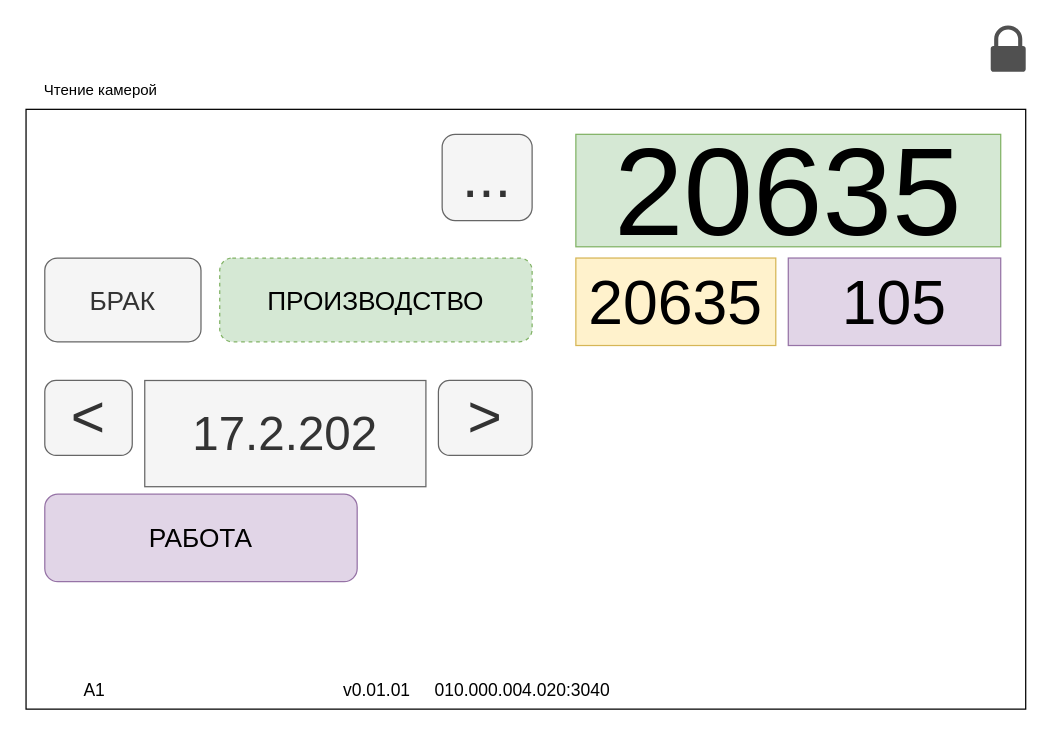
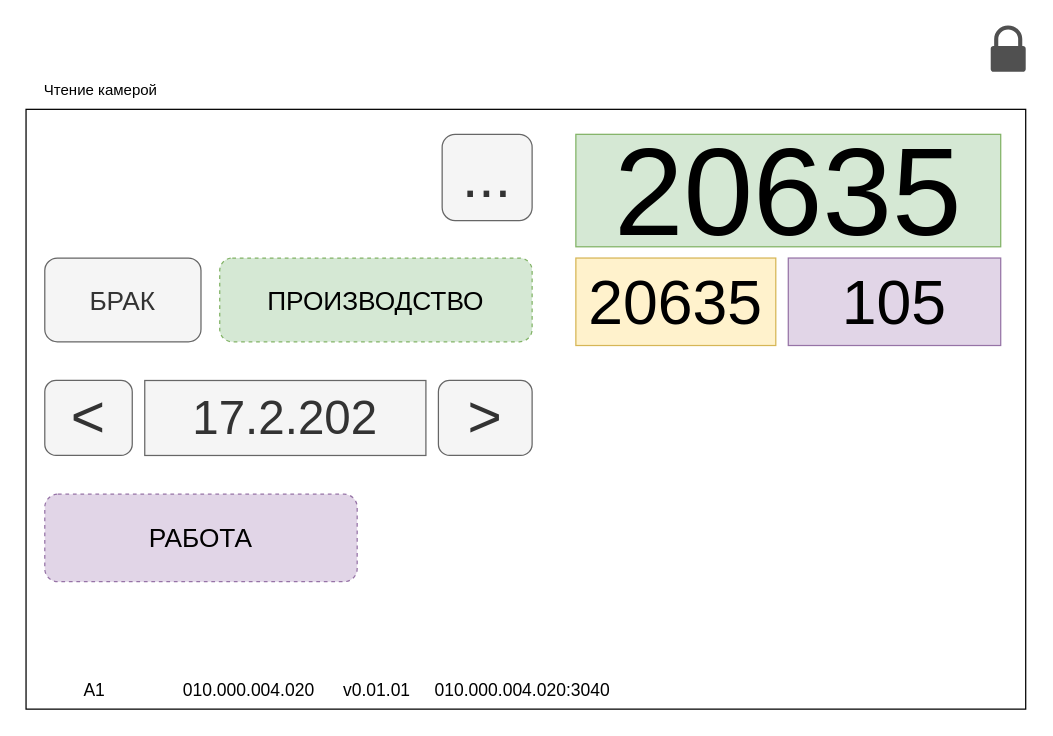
node "17.2.202": size 281x106 -> 281x75
node "РАБОТА": style solid -> dashed
node "010.000.004.020": added
